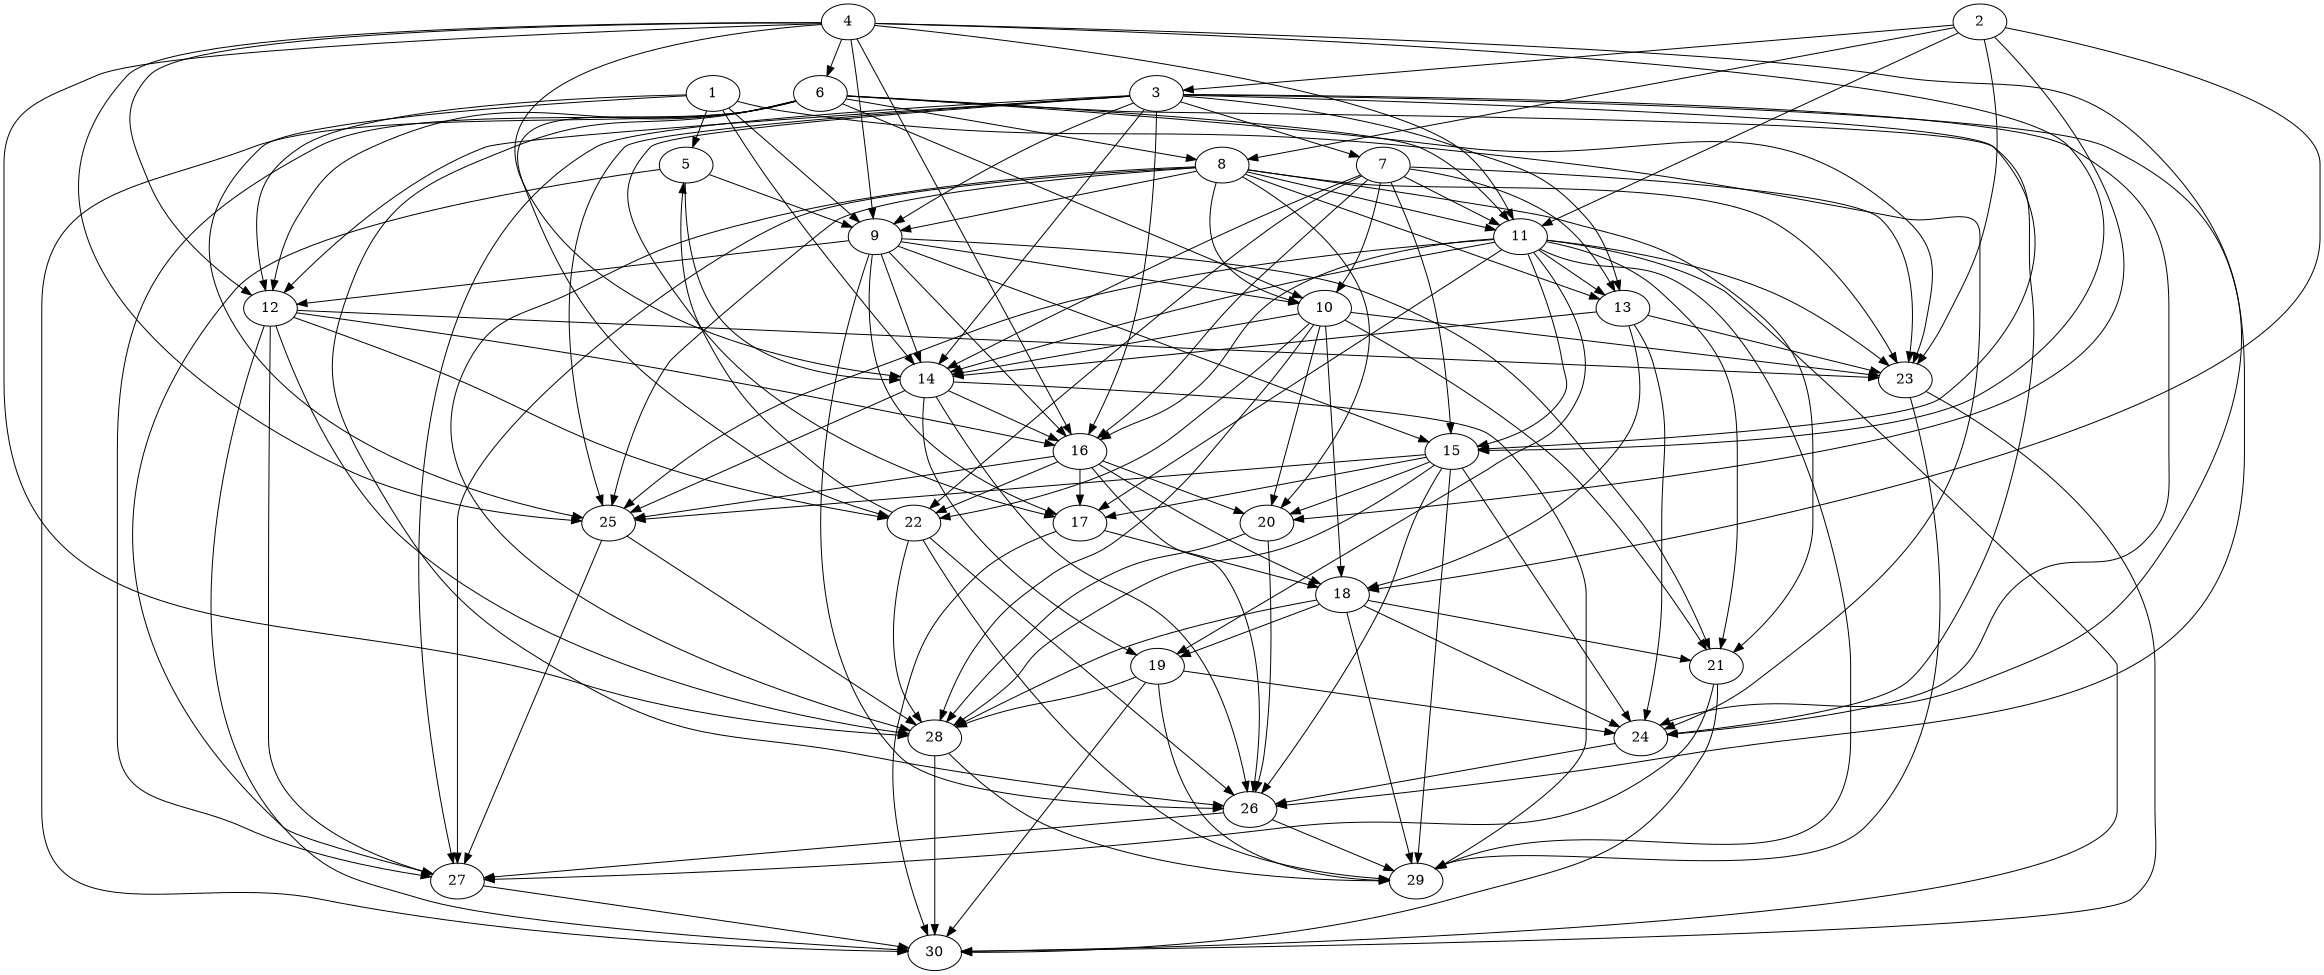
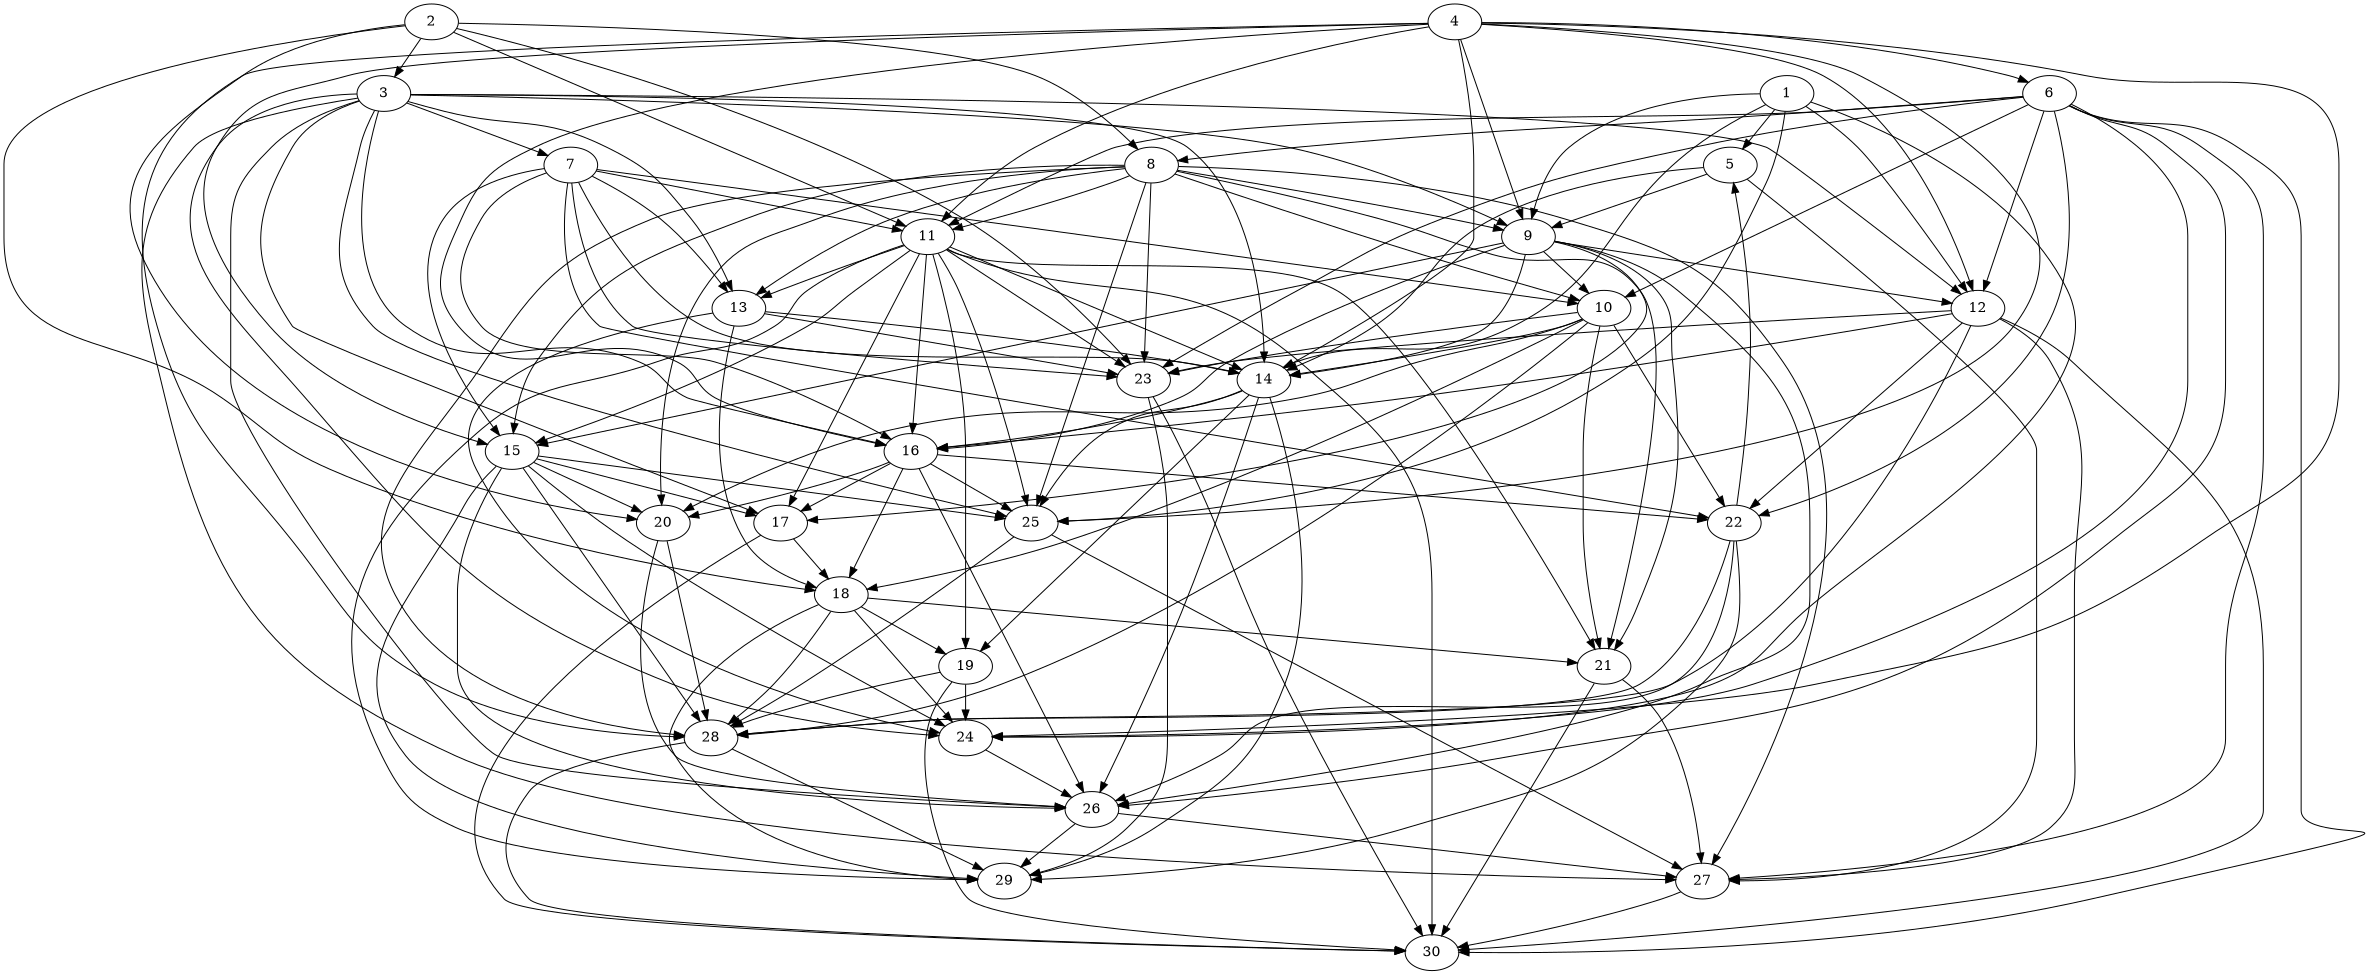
edge "3" -> "15": now "8" -> "15"
edge "19" -> "29": removed
